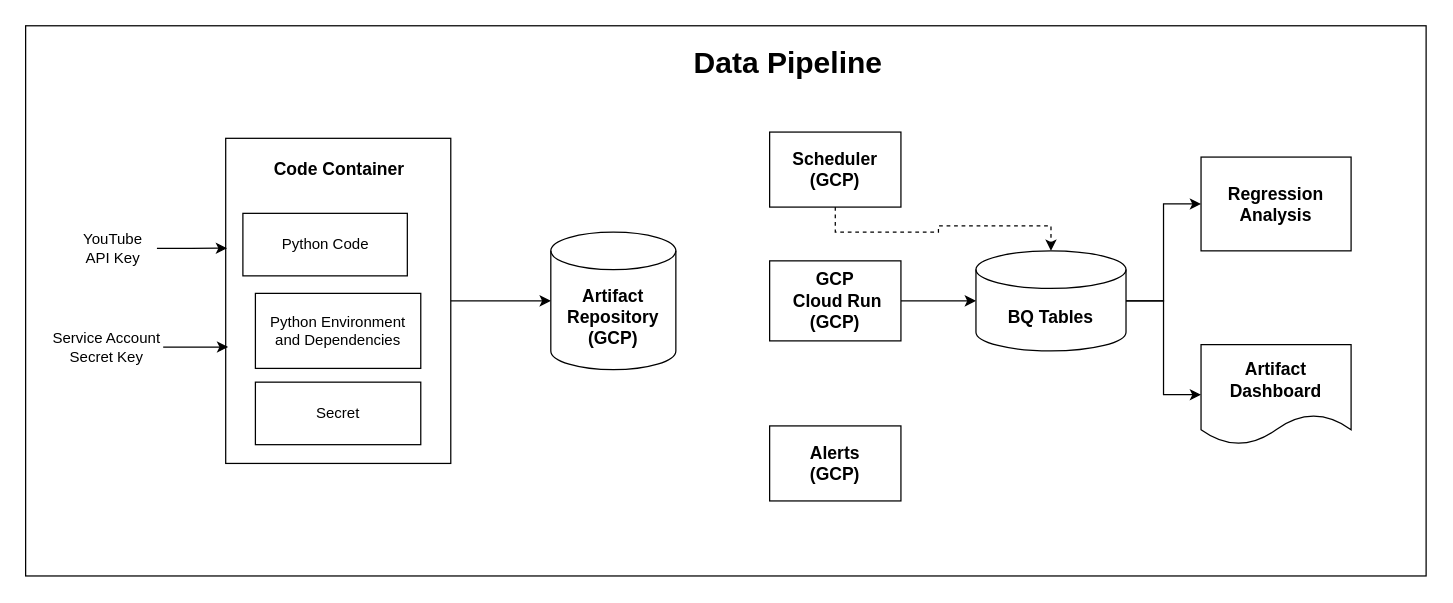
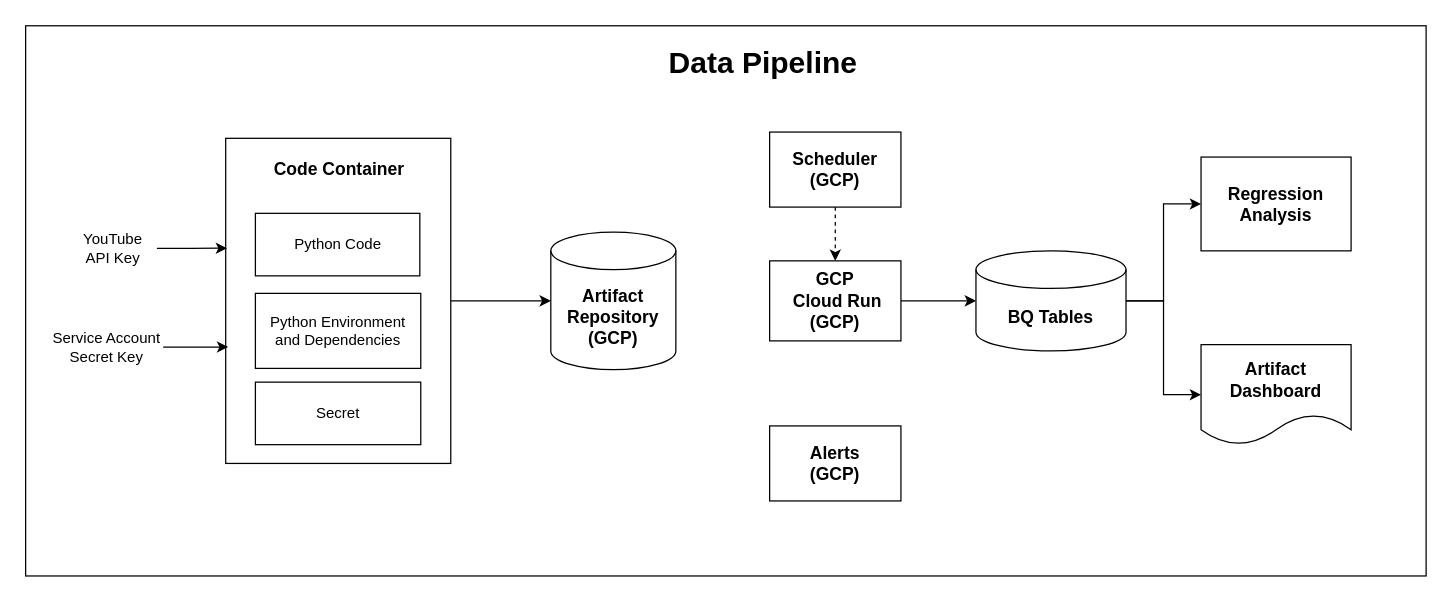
node "Data Pipeline": moved (788, 63) -> (763, 63)
edge "Scheduler (GCP)" -> "BQ Tables": now "Scheduler (GCP)" -> "GCP Cloud Run (GCP)"
node "Python Code": moved (325, 244) -> (338, 244)
